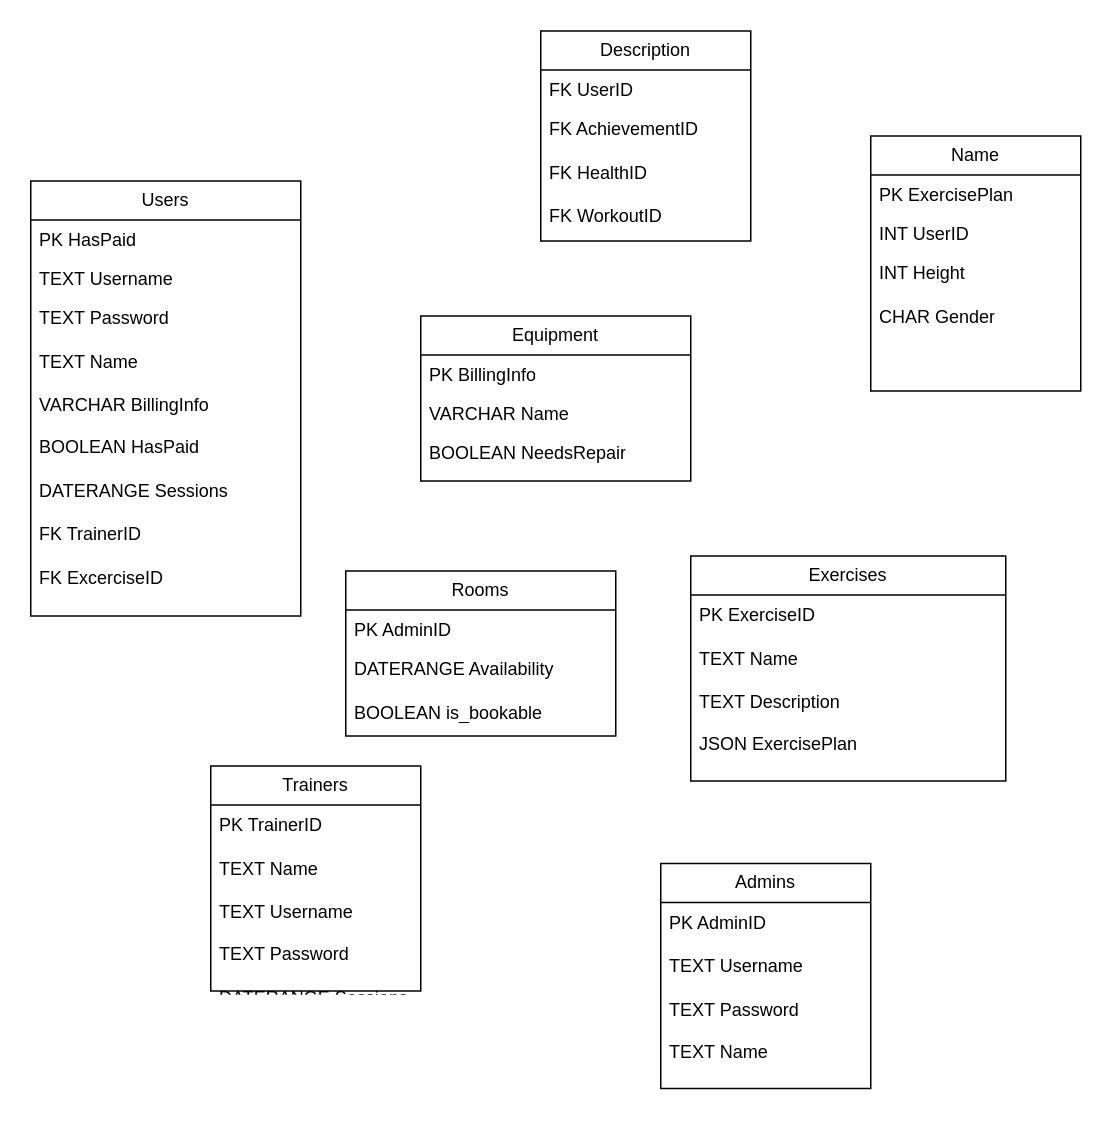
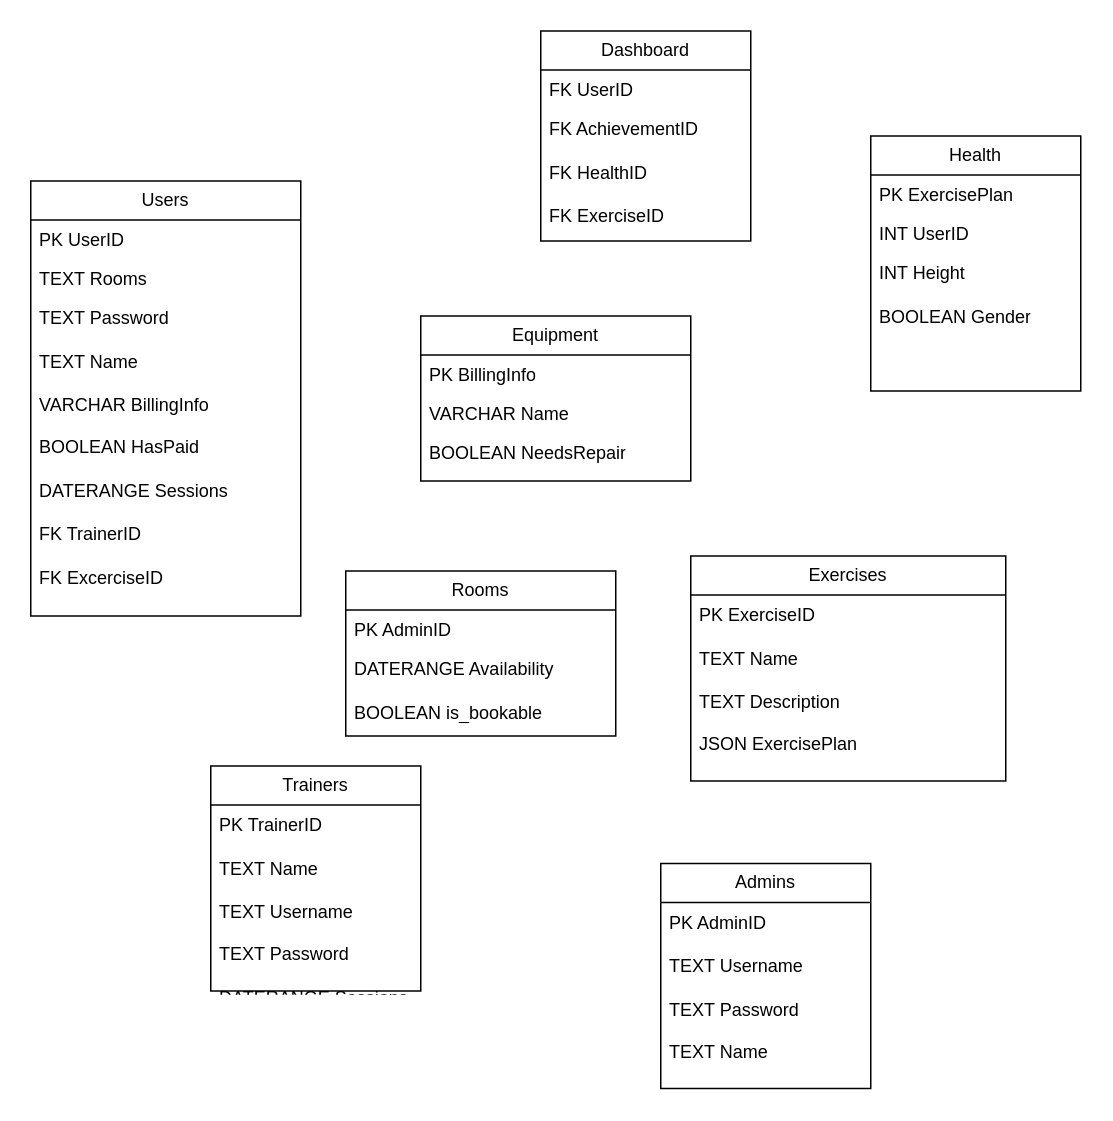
node "Description": label "Description" -> "Dashboard"
node "FK AchievementID FK HealthID FK WorkoutID": label "FK AchievementID FK HealthID FK WorkoutID" -> "FK AchievementID FK HealthID FK ExerciseID"
node "Name": label "Name" -> "Health"
node "PK HasPaid": label "PK HasPaid" -> "PK UserID"
node "TEXT Username": label "TEXT Username" -> "TEXT Rooms"
node "INT Height CHAR Gender": label "INT Height CHAR Gender" -> "INT Height BOOLEAN Gender"
